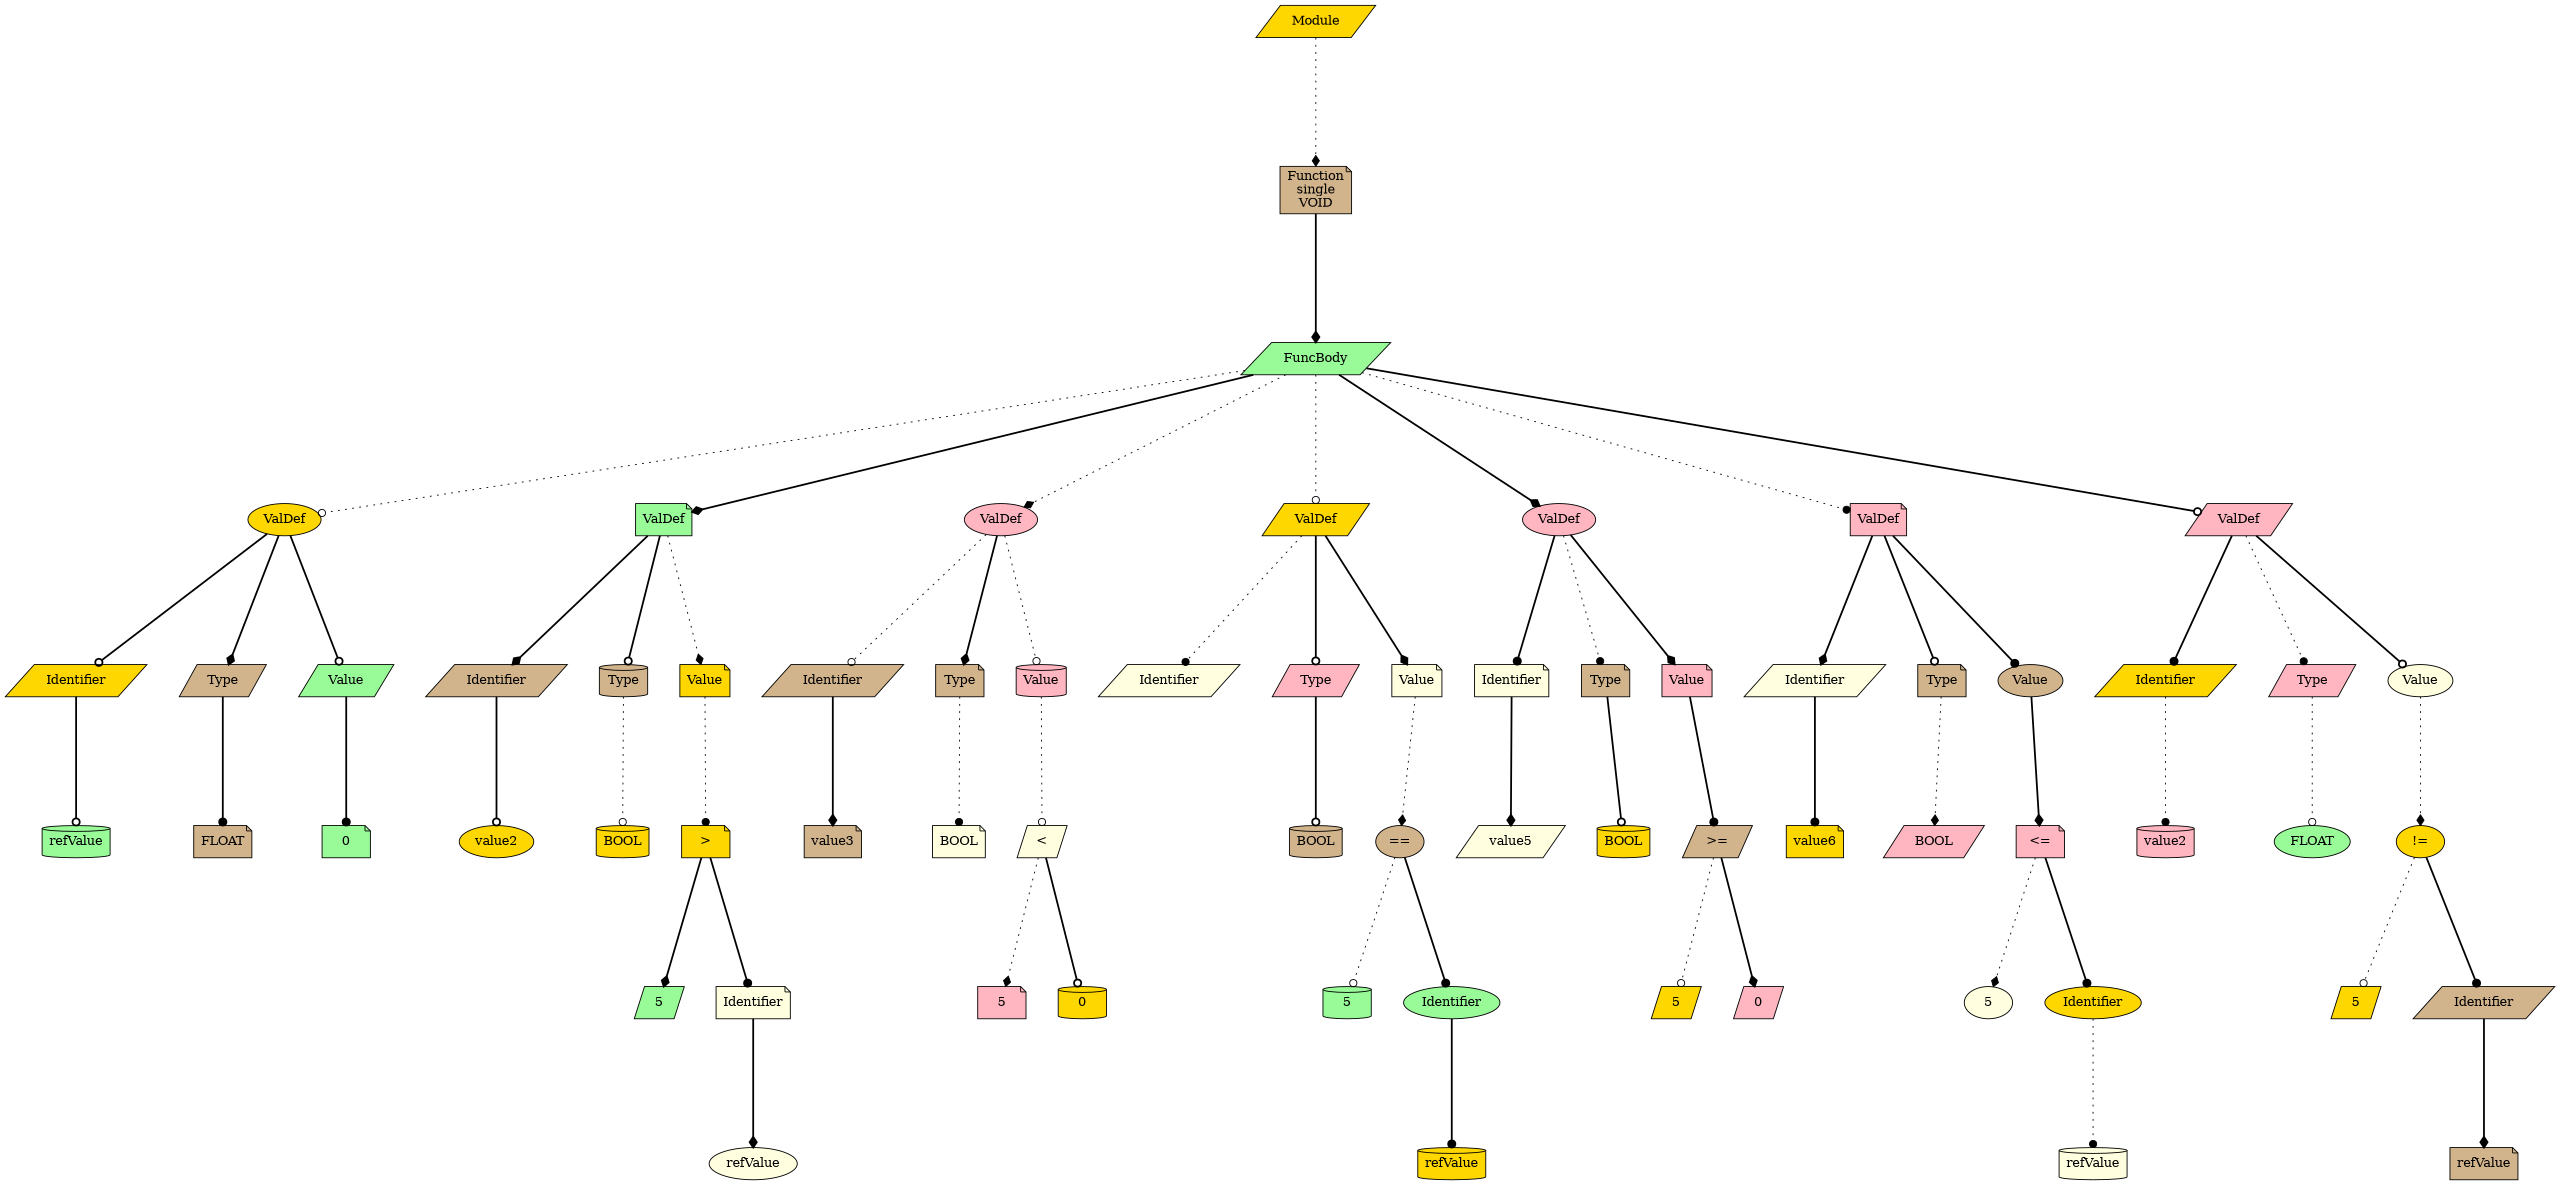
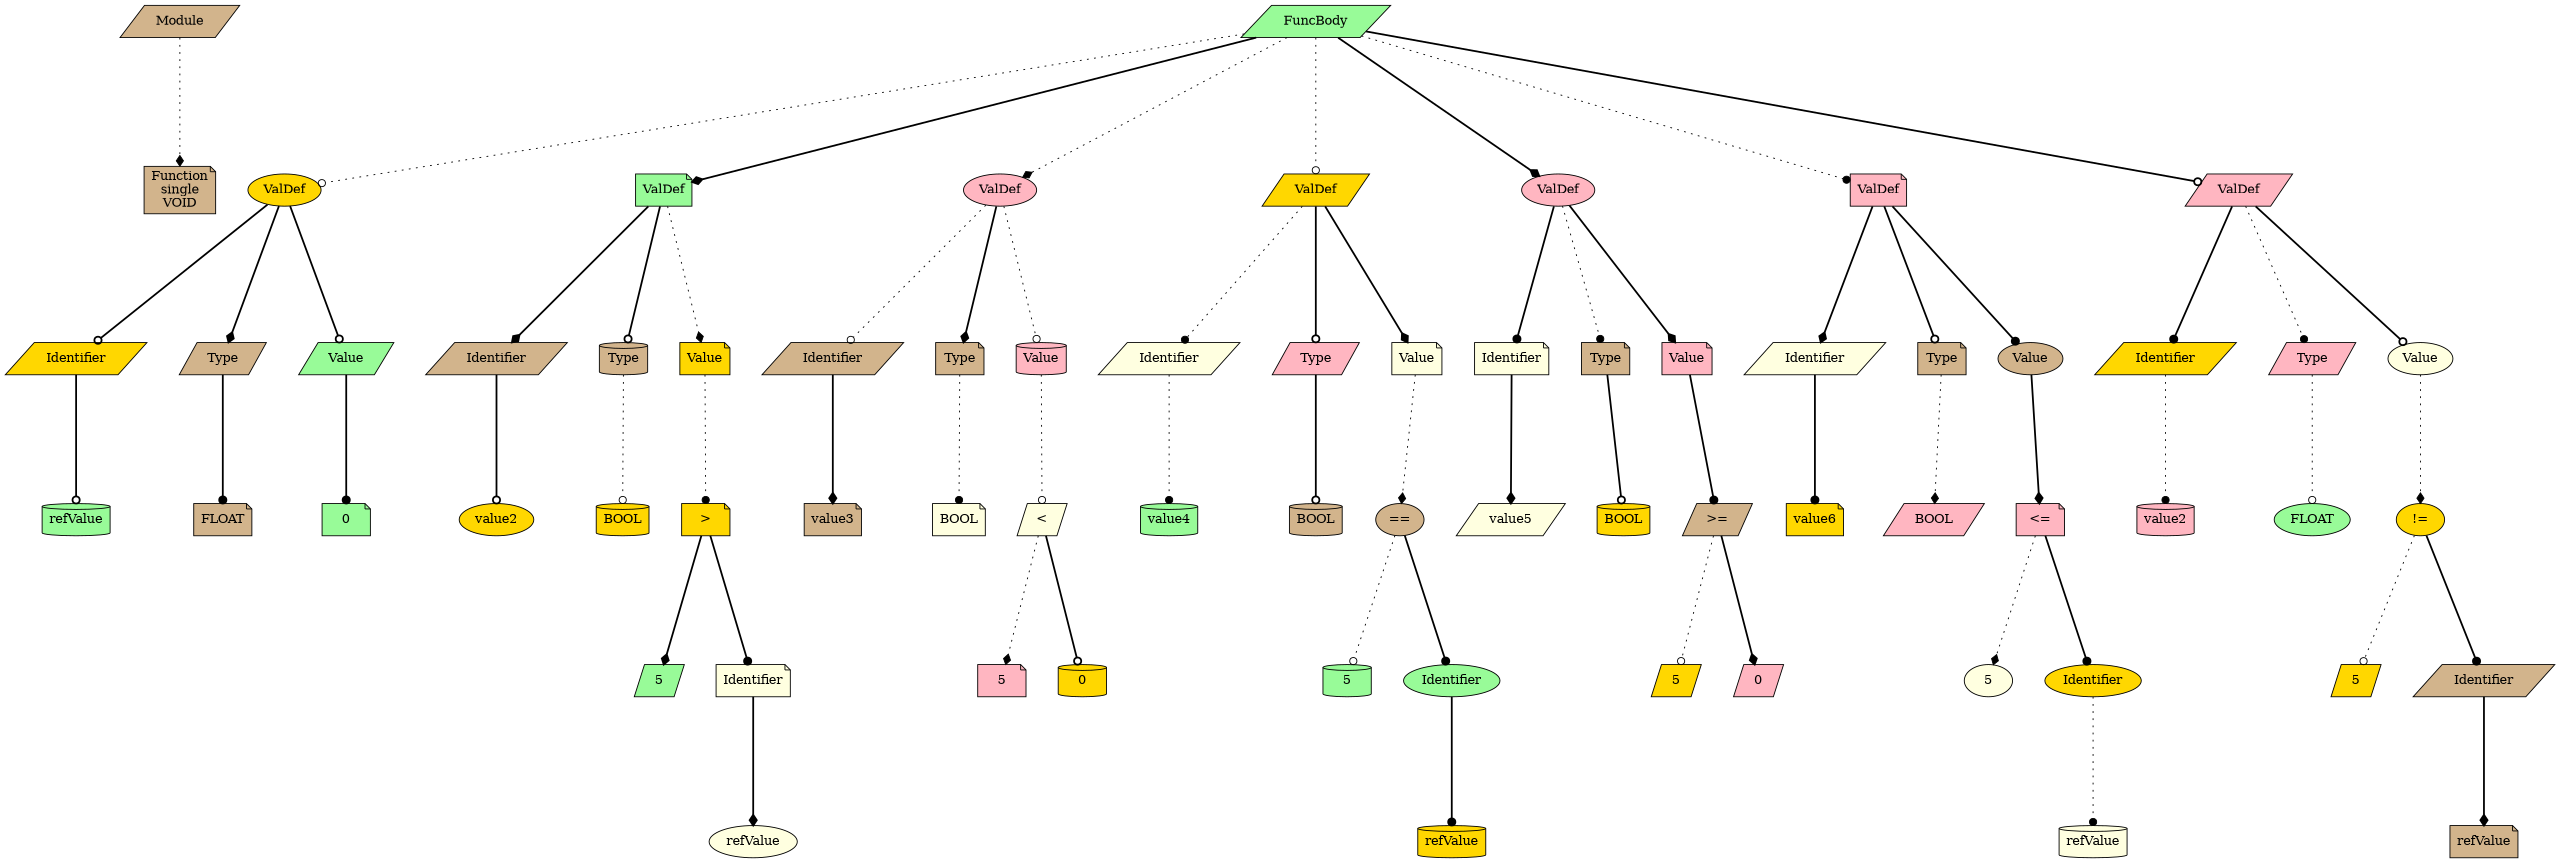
node "Module": fillcolor gold -> tan
edge "Function single VOID" -> "FuncBody": removed
node "value4": added
